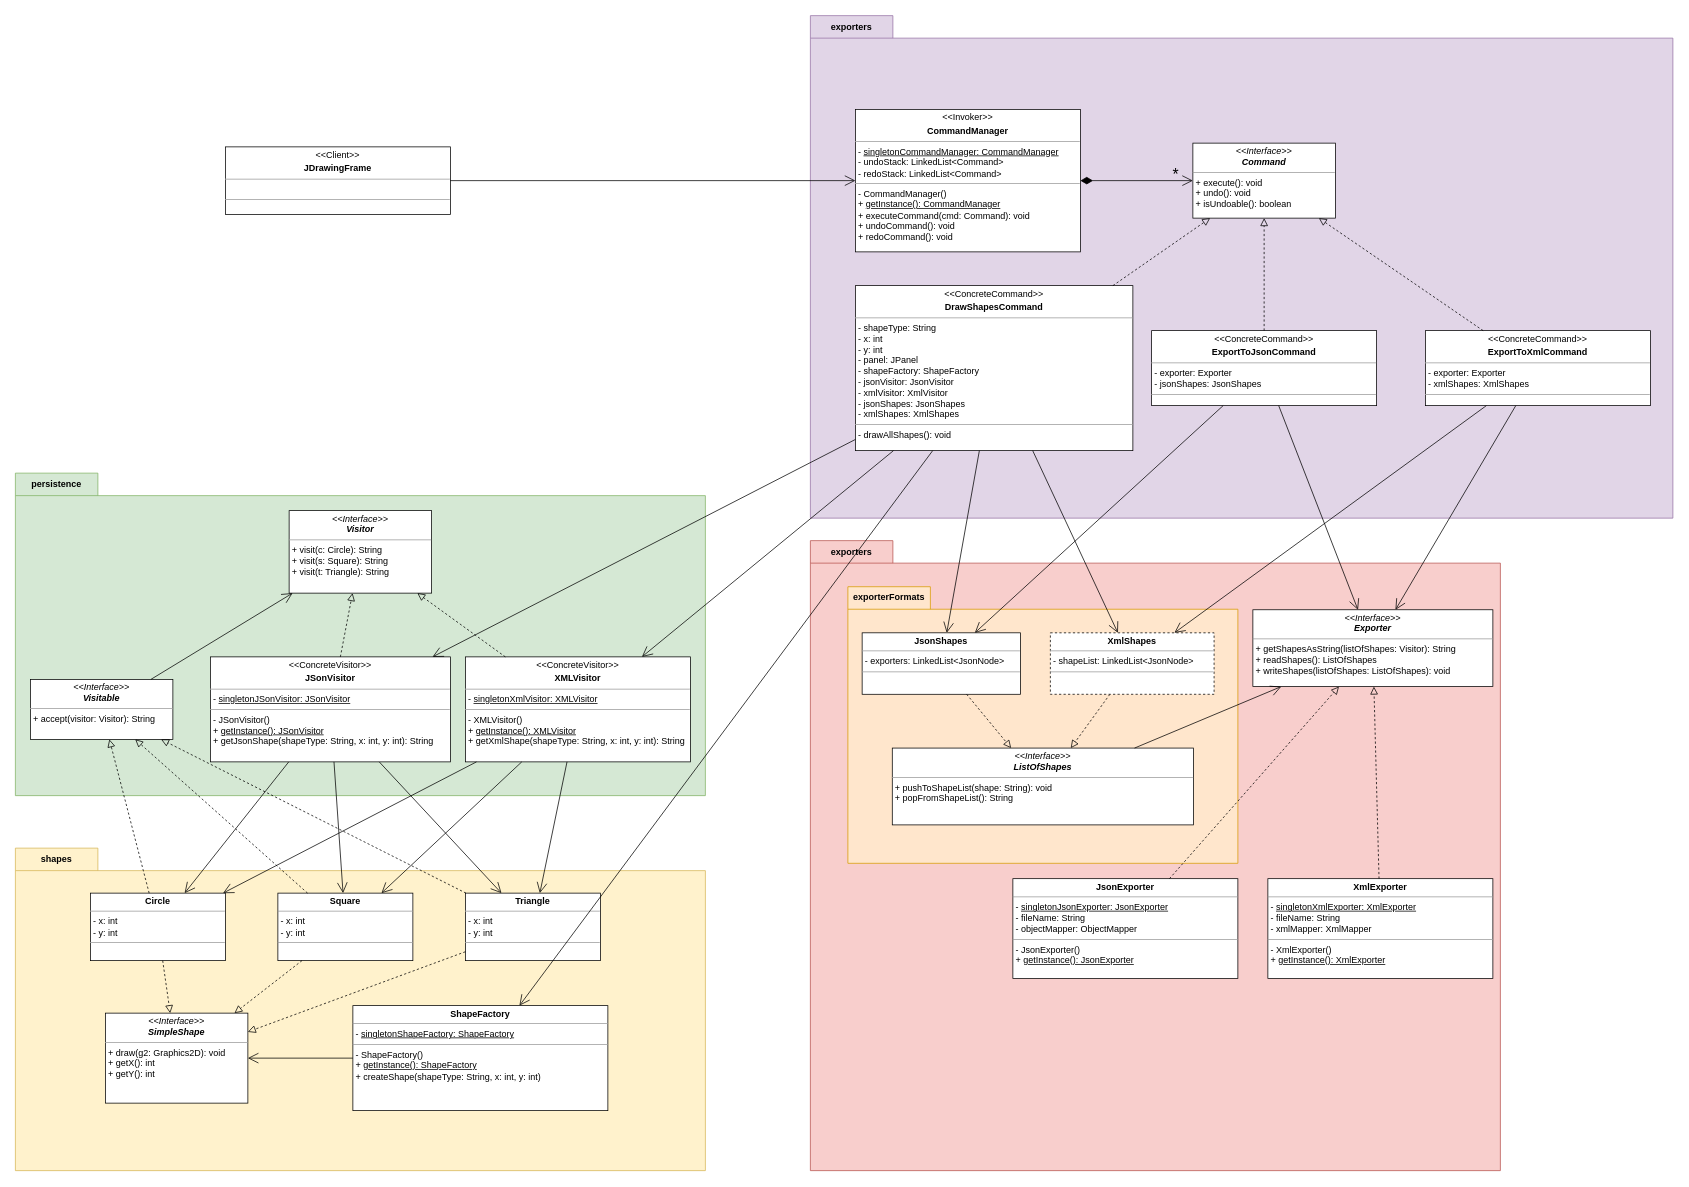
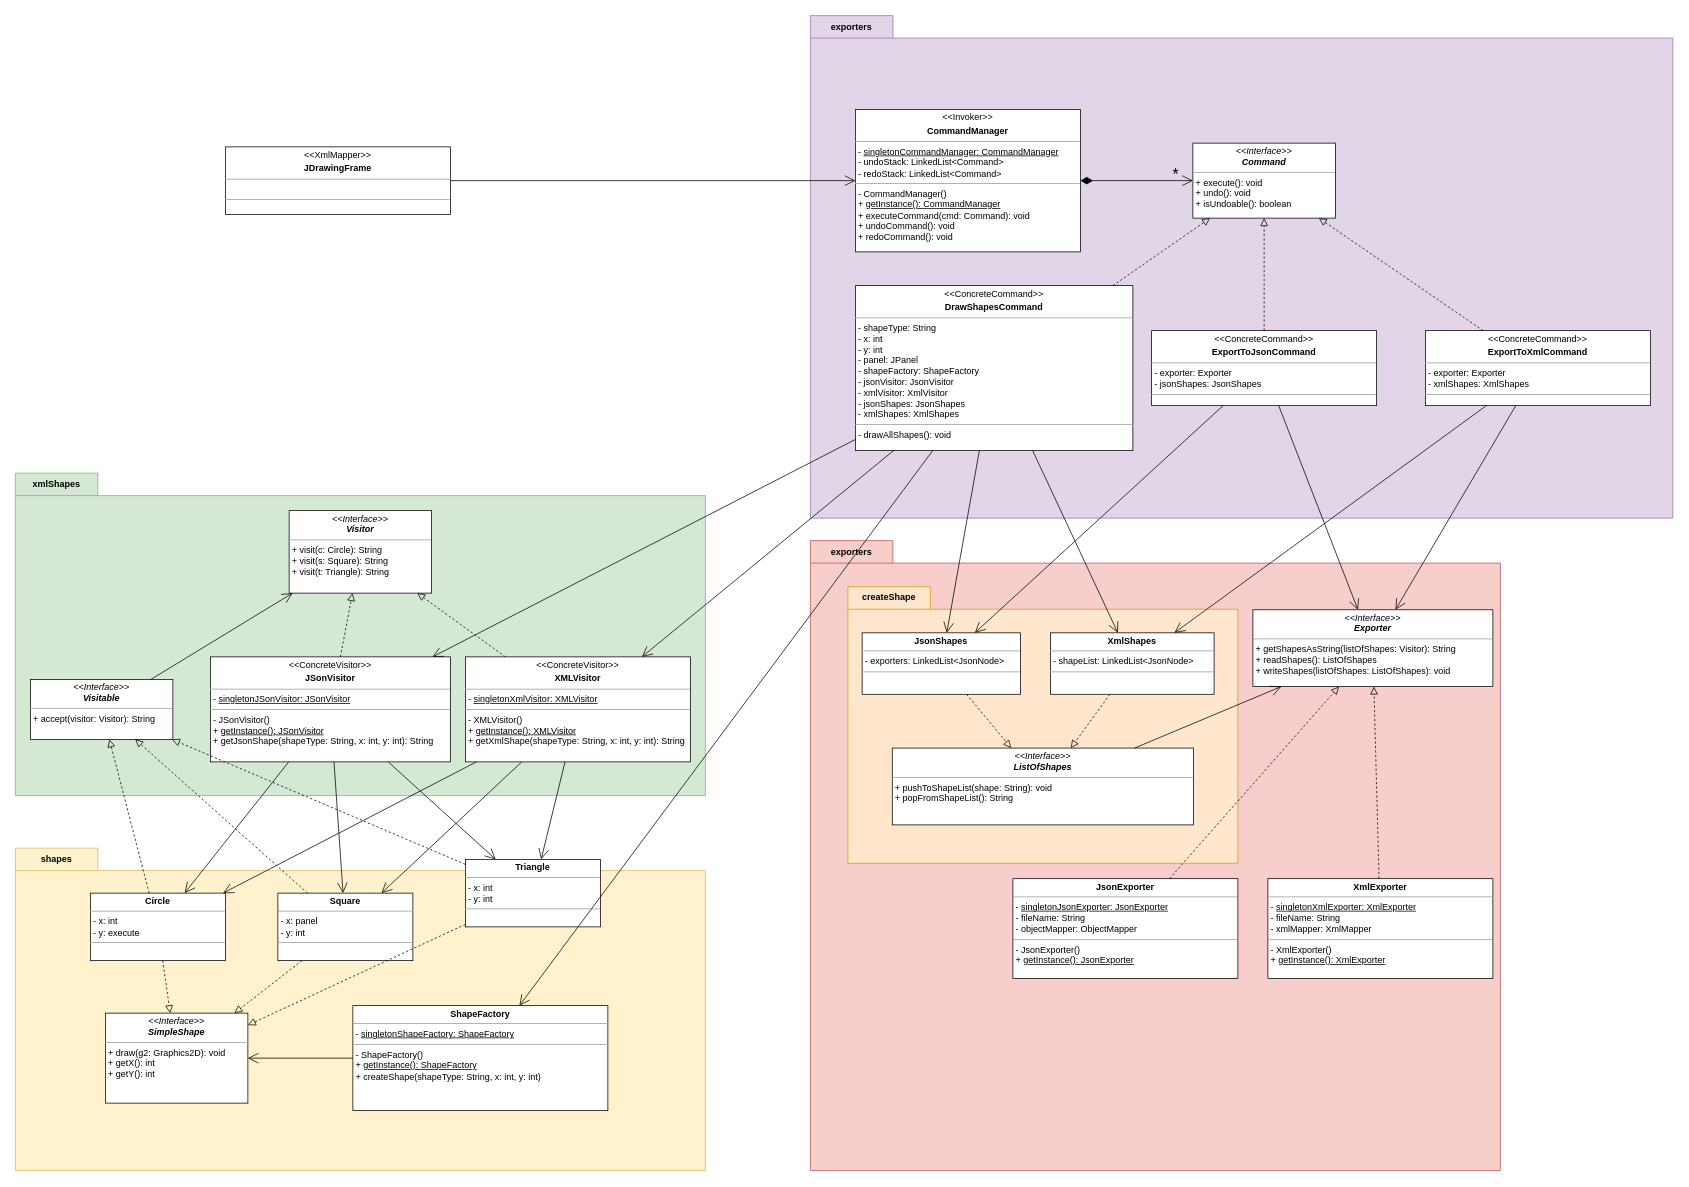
node "<<Client>> JDrawingFrame": label "<<Client>> JDrawingFrame" -> "<<XmlMapper>> JDrawingFrame"
node "persistence": label "persistence" -> "xmlShapes"
node "exporterFormats": label "exporterFormats" -> "createShape"
node "XmlShapes - shapeList: LinkedList<JsonNode>": style dashed -> solid
node "Circle - x: int - y: int": label "Circle - x: int - y: int" -> "Circle - x: int - y: execute"
node "Square - x: int - y: int": label "Square - x: int - y: int" -> "Square - x: panel - y: int"
node "Triangle - x: int - y: int": moved (533, 927) -> (533, 893)
